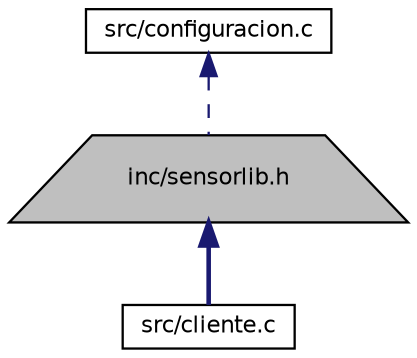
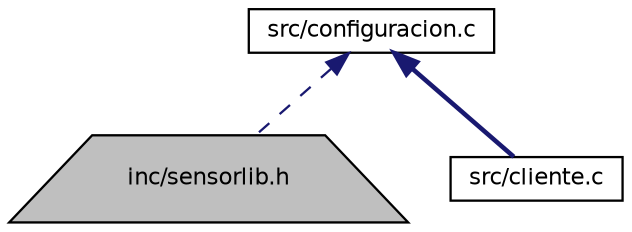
edge "src/cliente.c" -> "inc/sensorlib.h": now "src/cliente.c" -> "src/configuracion.c"
